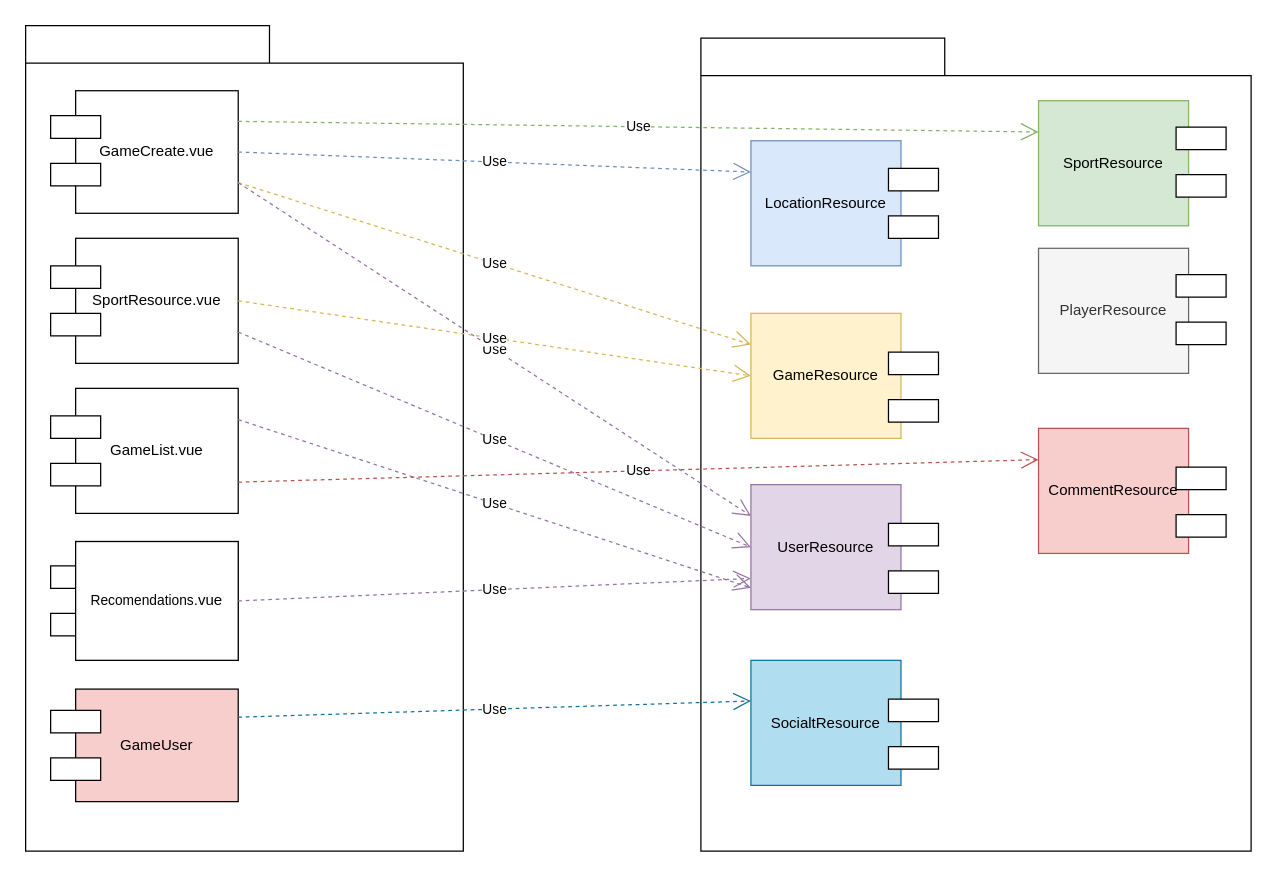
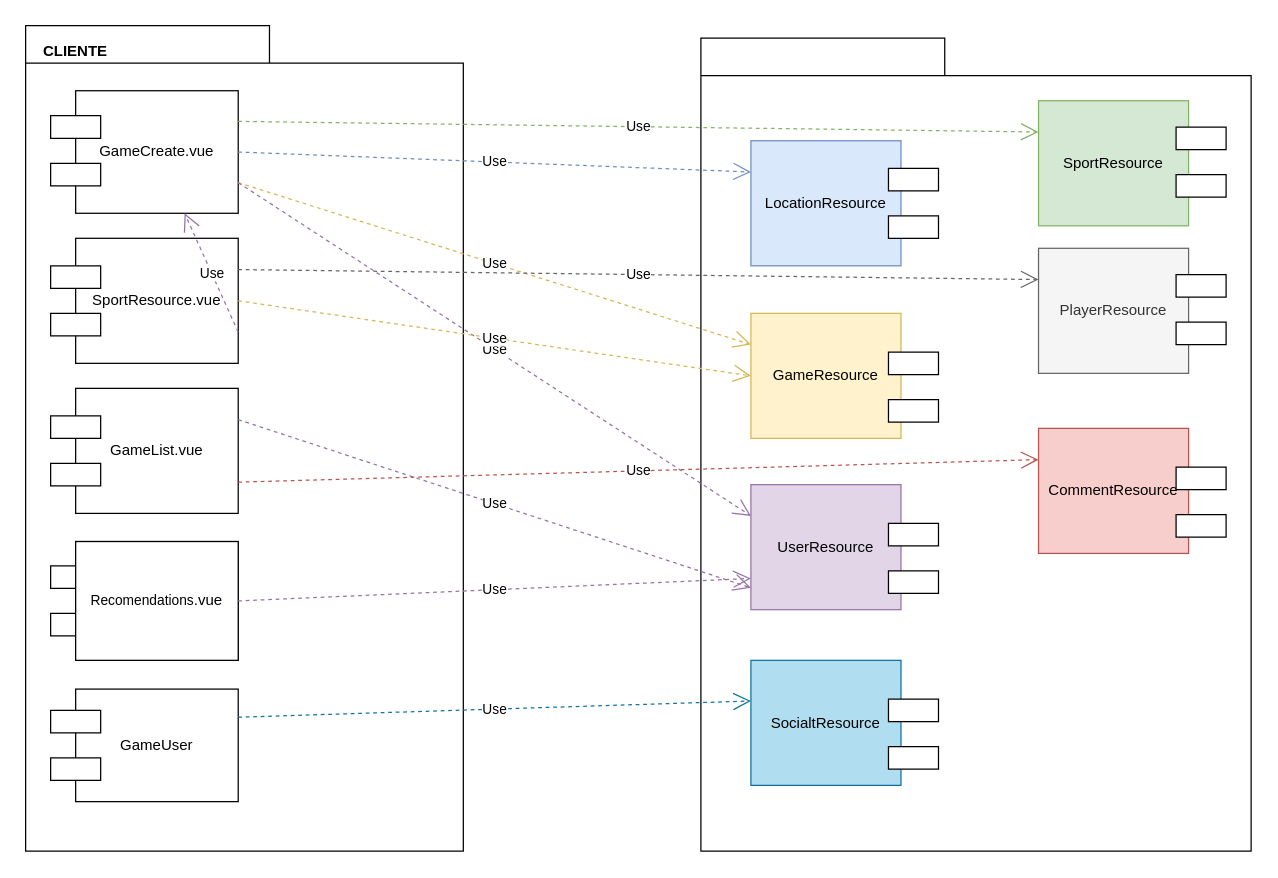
node "CLIENTE": added
edge "SportResource.vue" -> "PlayerResource": added, label "Use"
edge "SportResource.vue" -> "UserResource": now "SportResource.vue" -> "GameCreate.vue"
node "GameUser": fillcolor #f8cecc -> #ffffff
